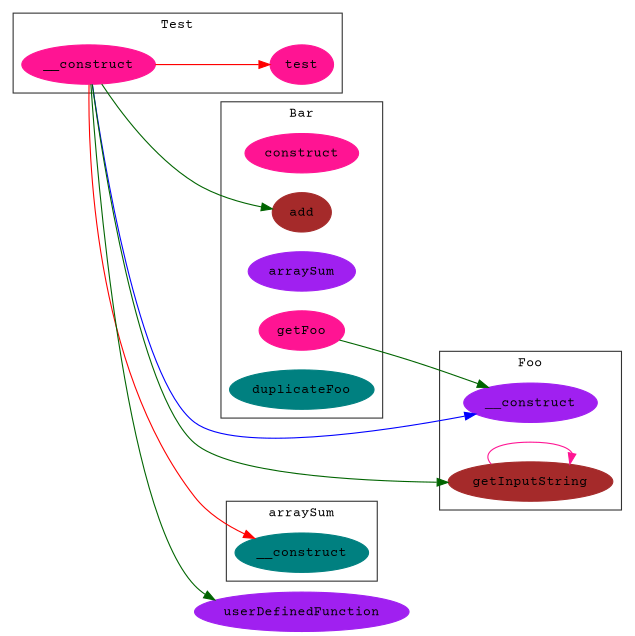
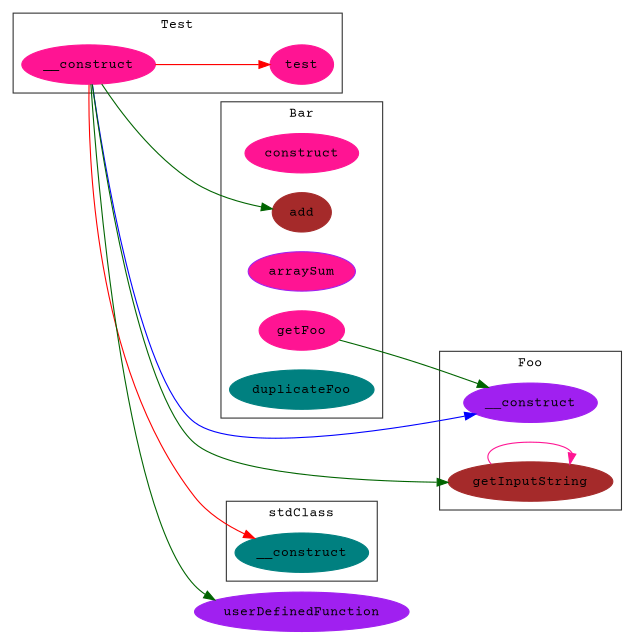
node "arraySum": fillcolor purple -> deeppink
cluster "arraySum": label "arraySum" -> "stdClass"
